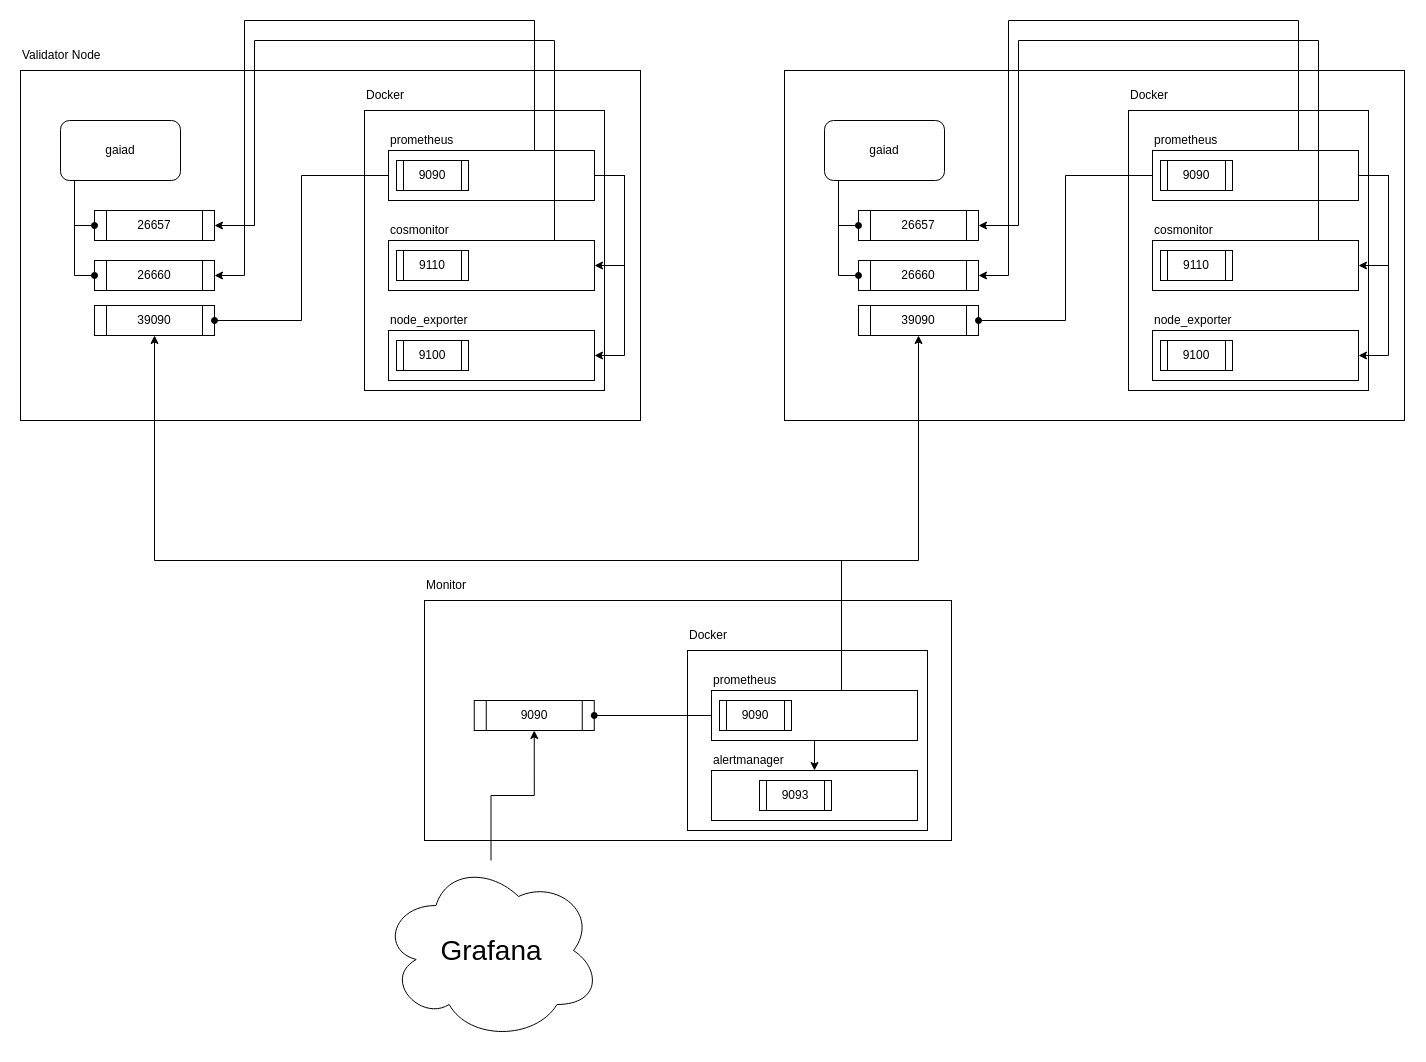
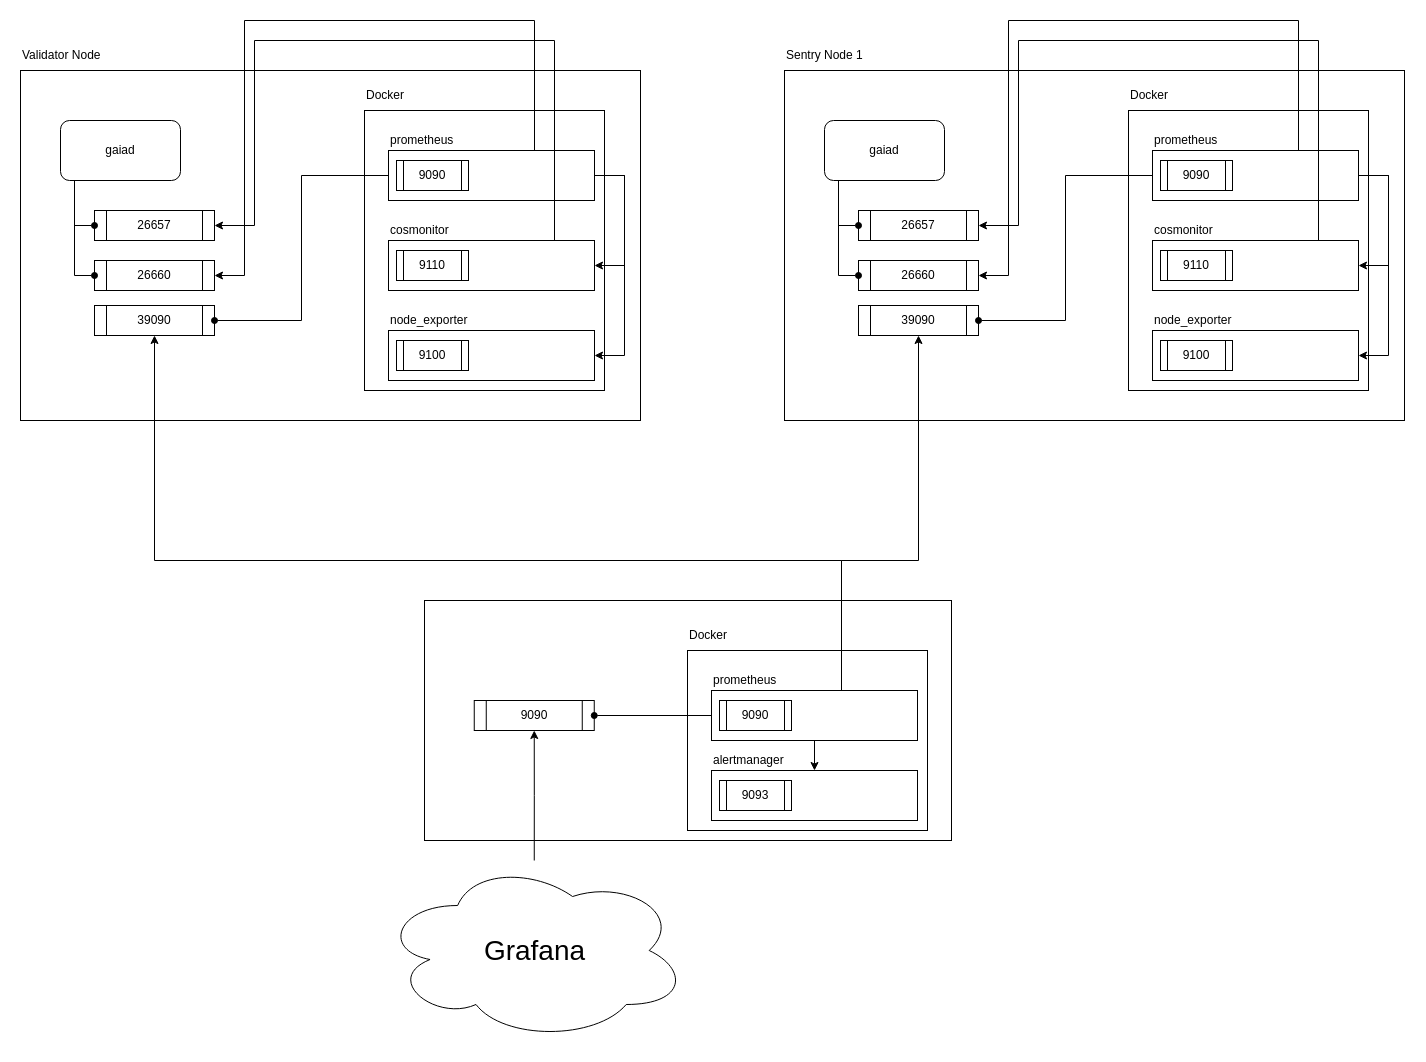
node "Sentry Node 1": added
node "Monitor": removed
node "9093": moved (796, 796) -> (756, 796)
node "Grafana": size 220x180 -> 307x180
